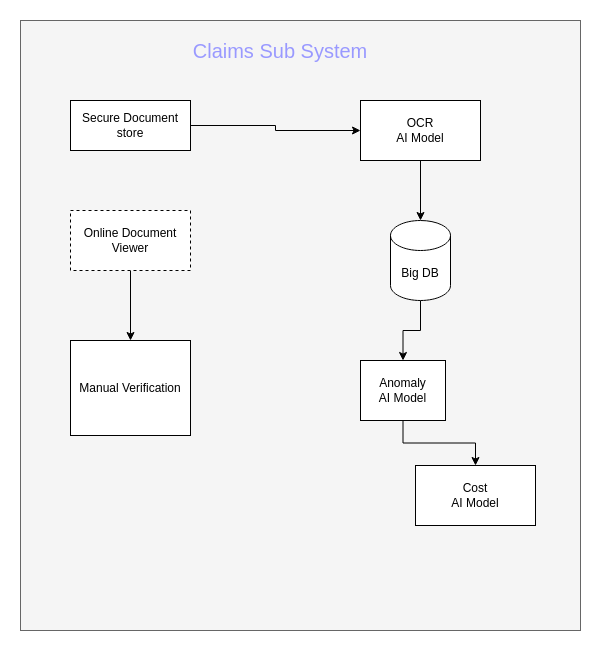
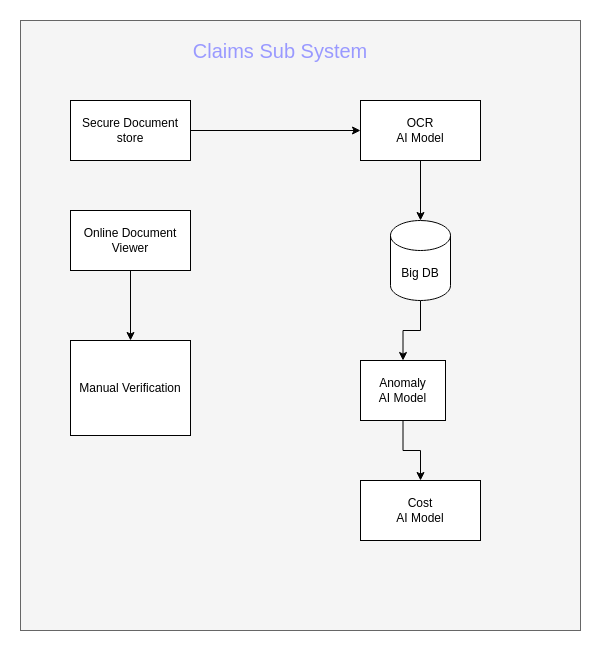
node "Secure Document store": size 120x50 -> 120x60
node "Online Document Viewer": style dashed -> solid
node "Cost AI Model": moved (476, 496) -> (421, 511)
